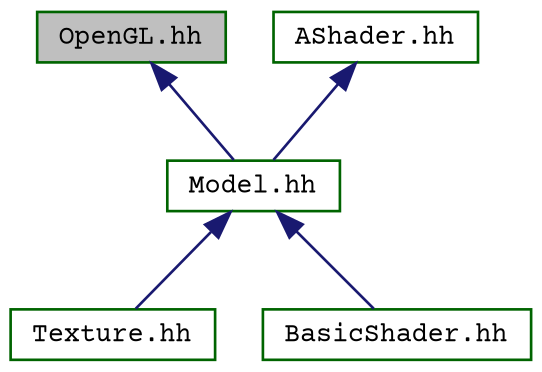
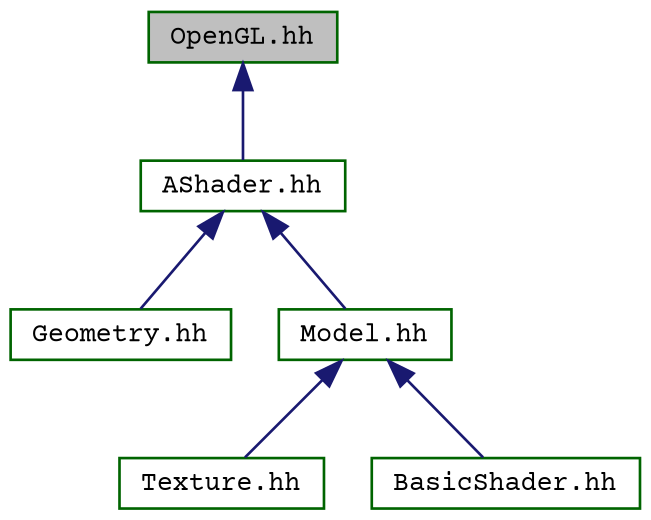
edge "Model.hh" -> "OpenGL.hh": now "AShader.hh" -> "OpenGL.hh"
node "Geometry.hh": added
